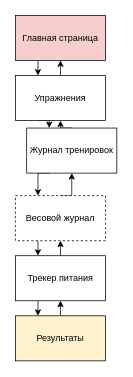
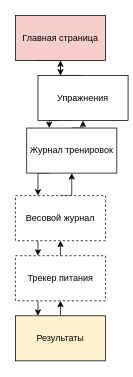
node "Упражнения": moved (60, 98) -> (83, 98)
node "Трекер питания": style solid -> dashed
